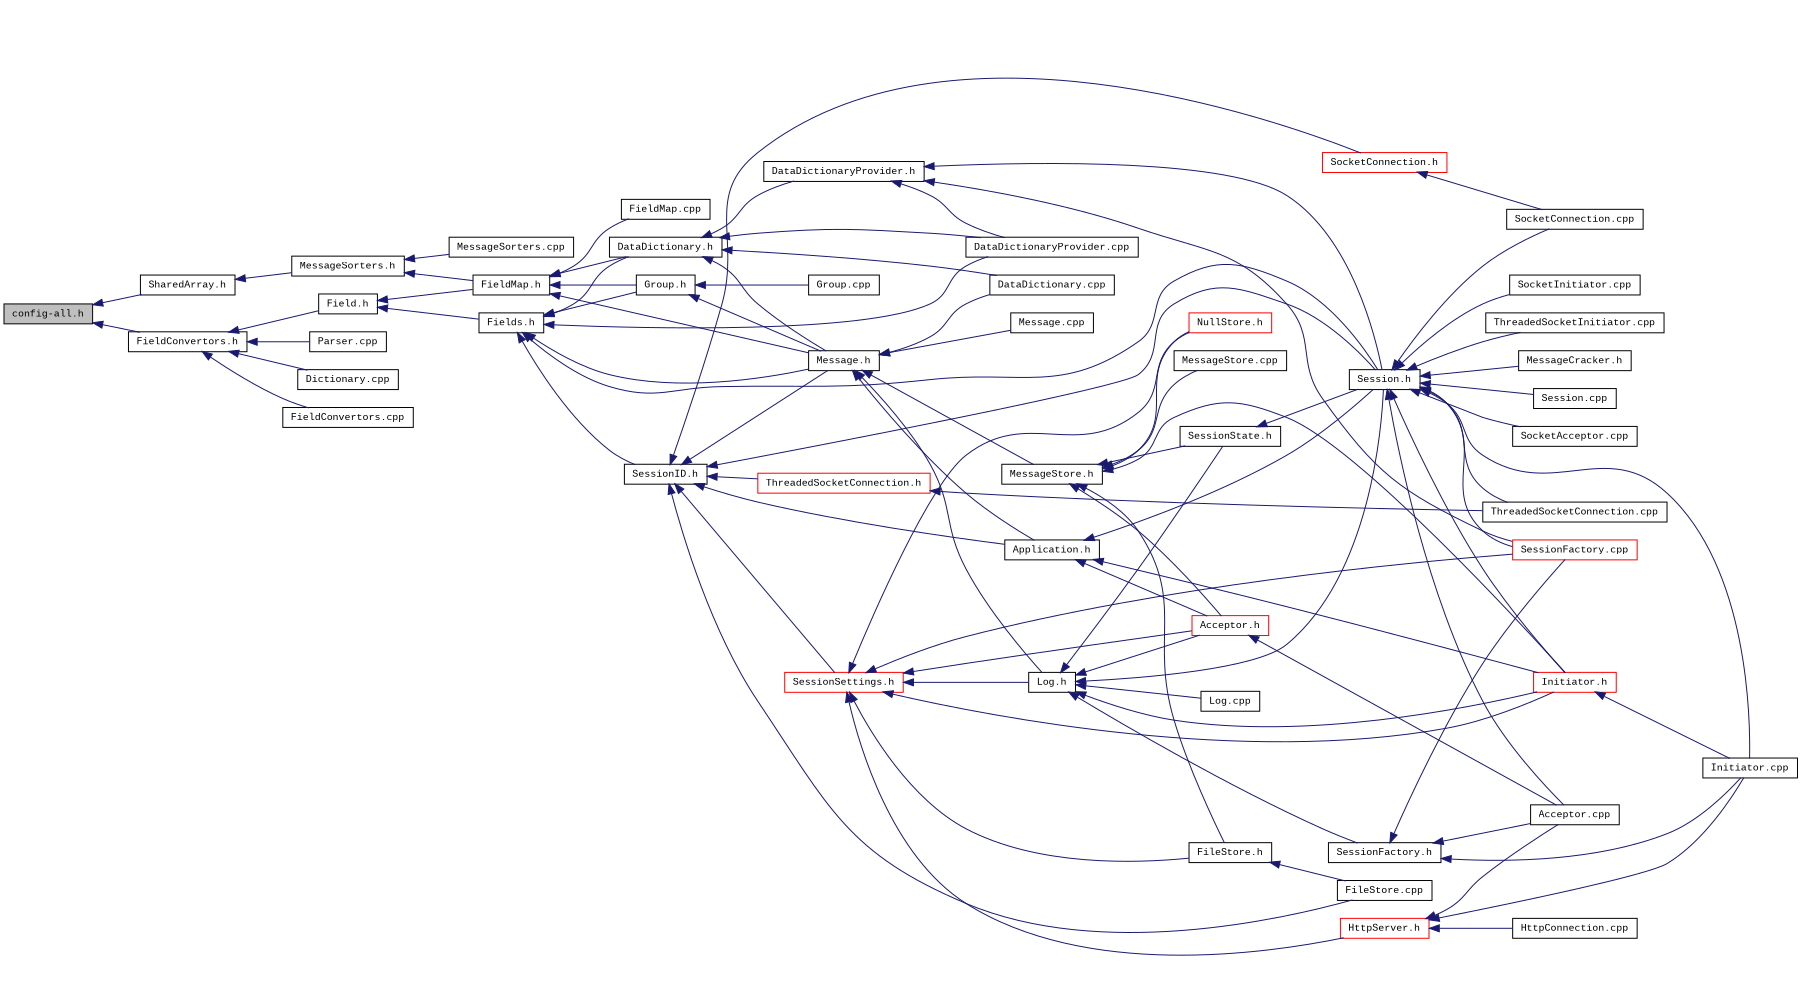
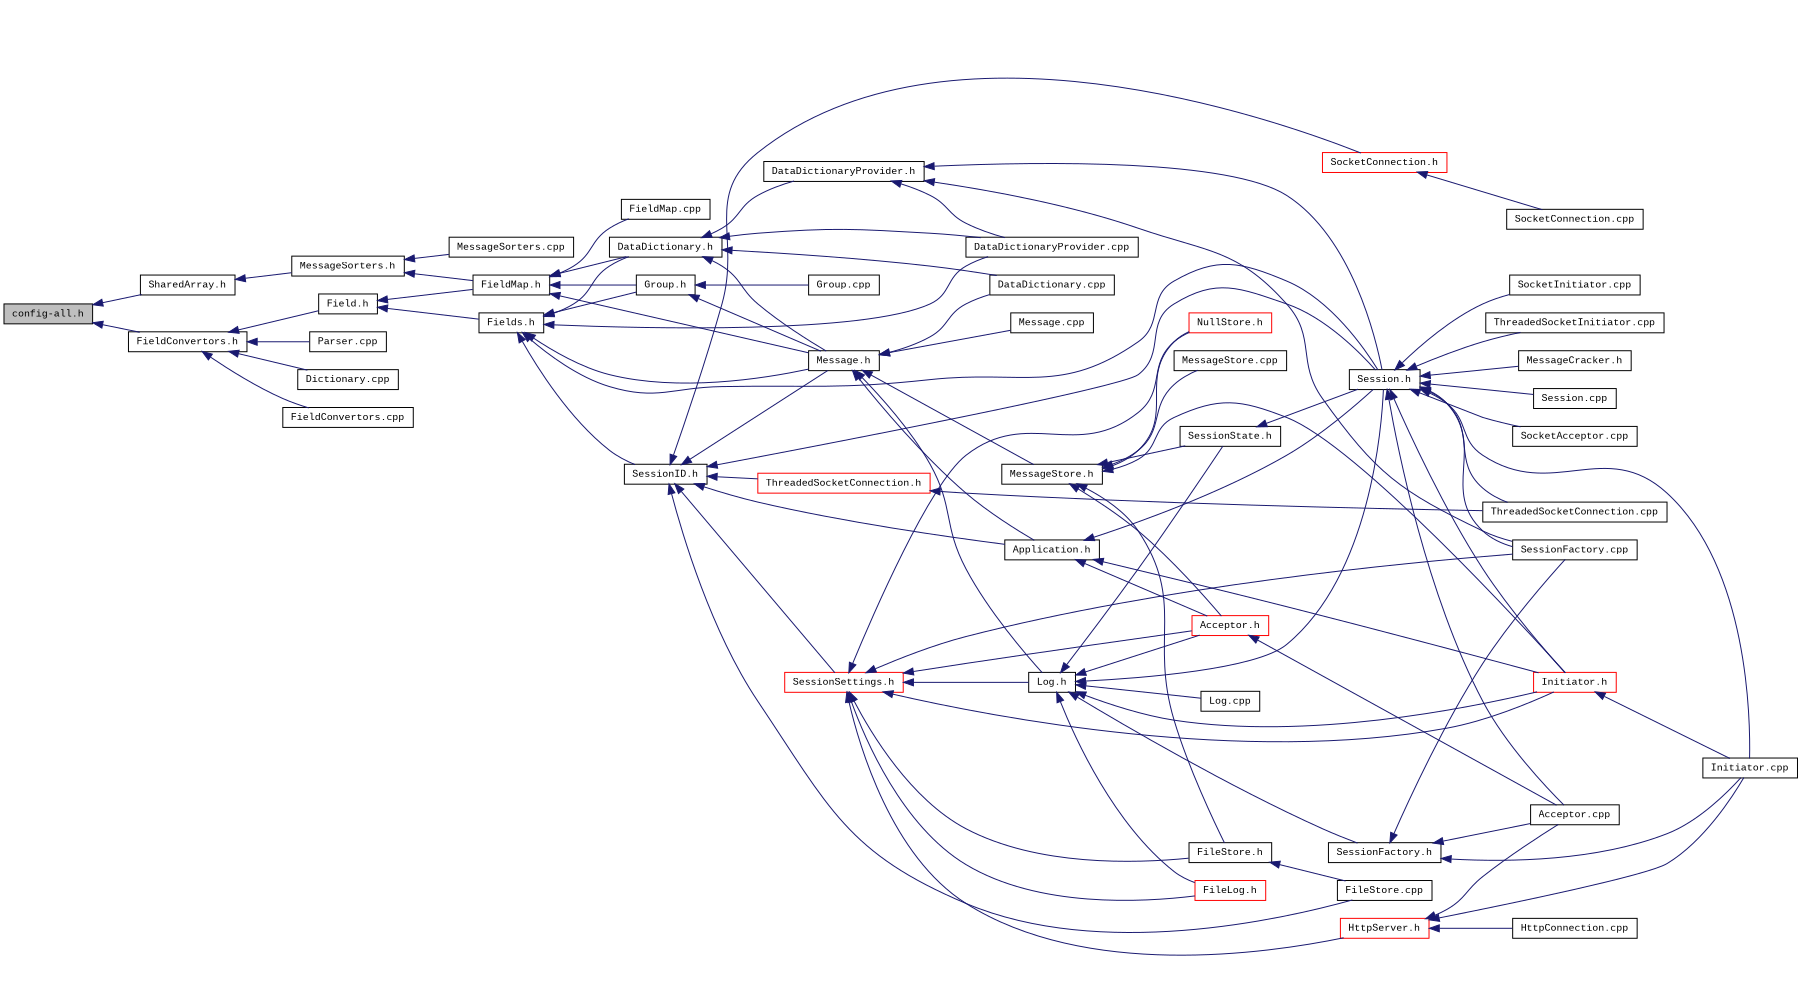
edge "SocketConnection.cpp" -> "Session.h": removed
node "SessionFactory.cpp": color red -> black
node "FileLog.h": added
